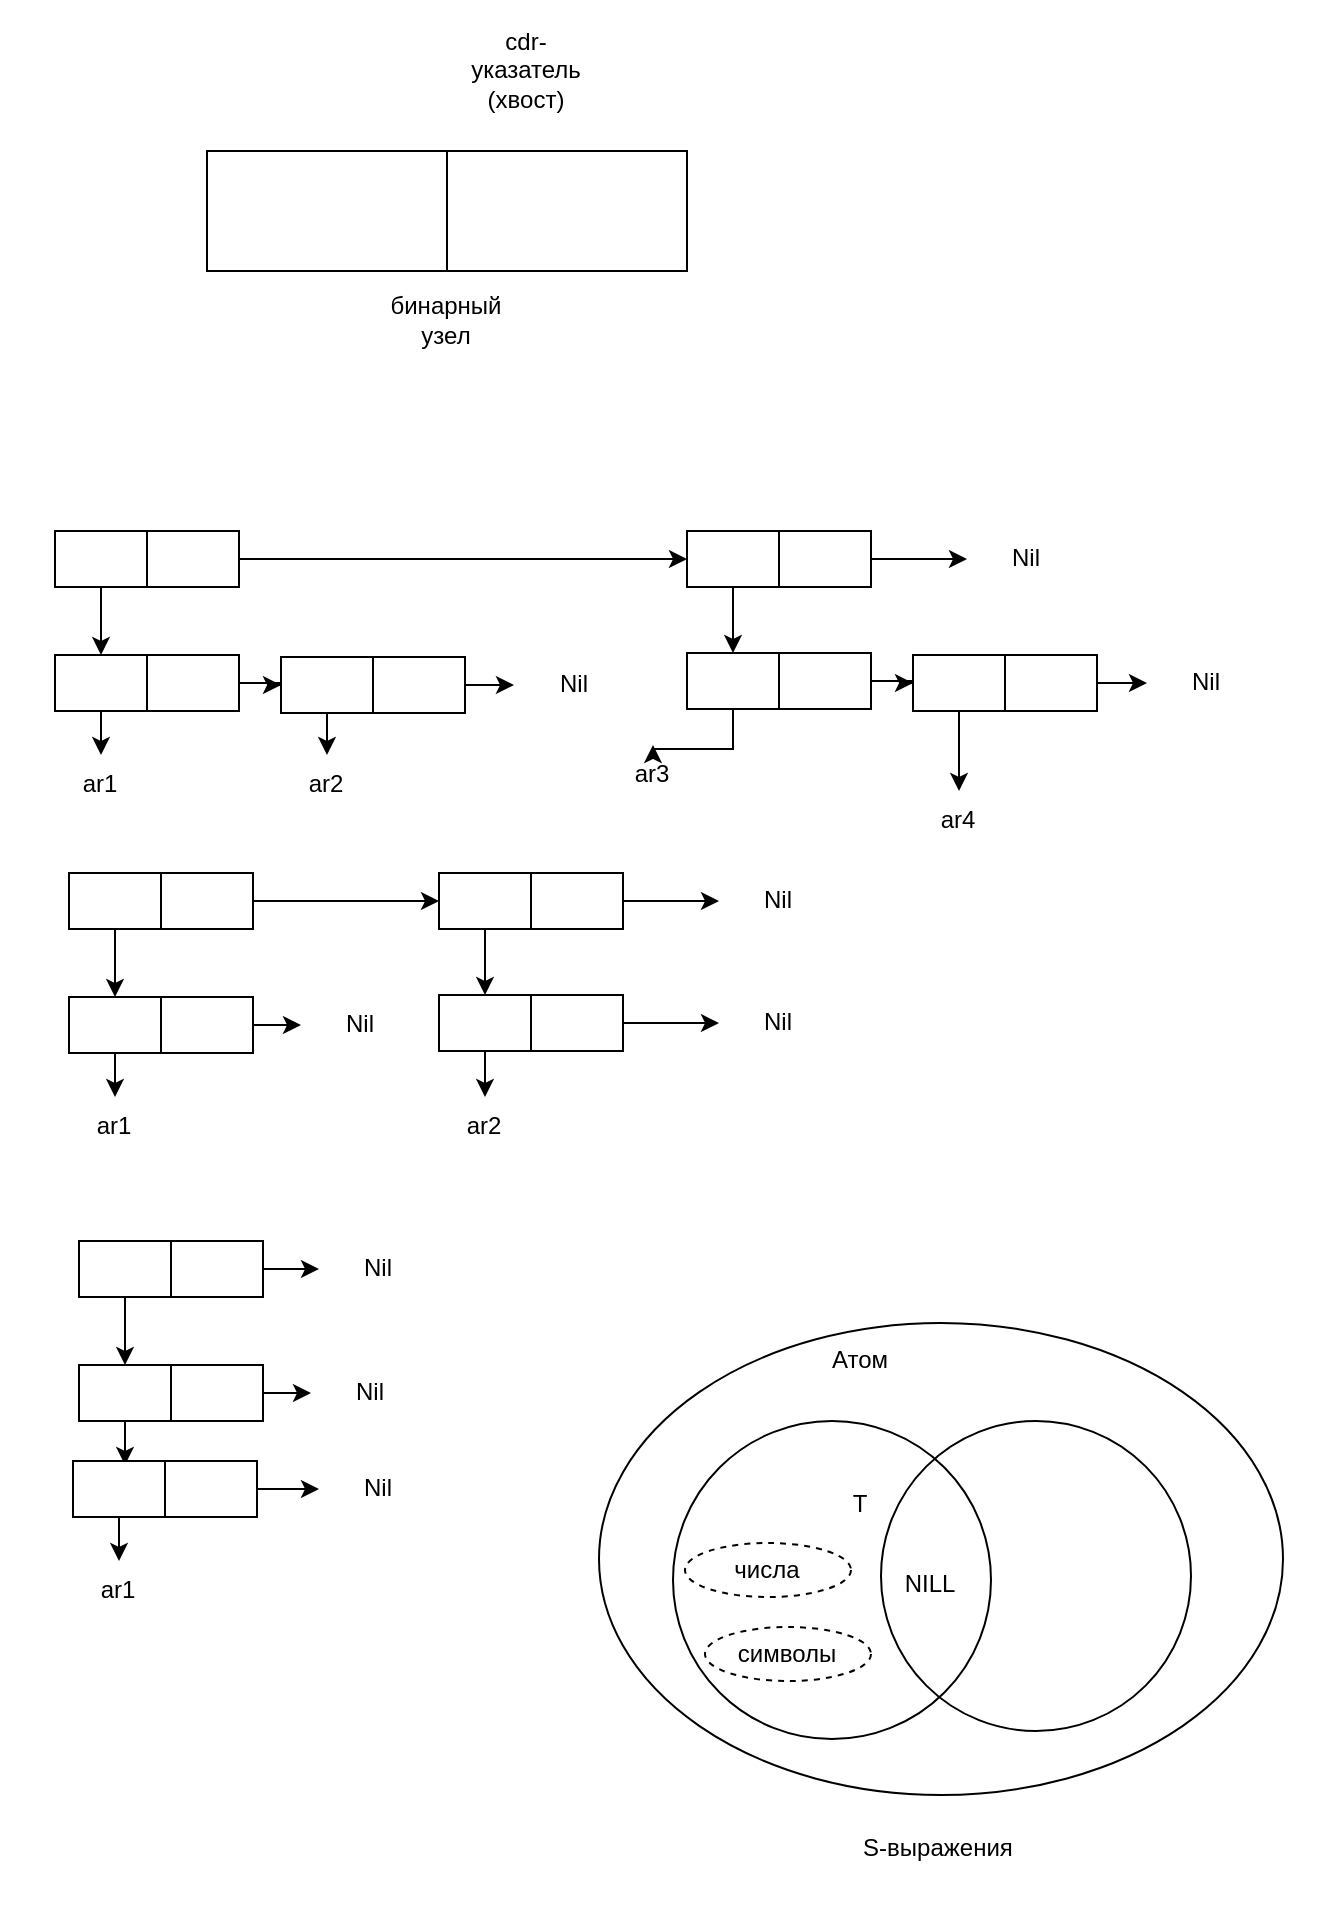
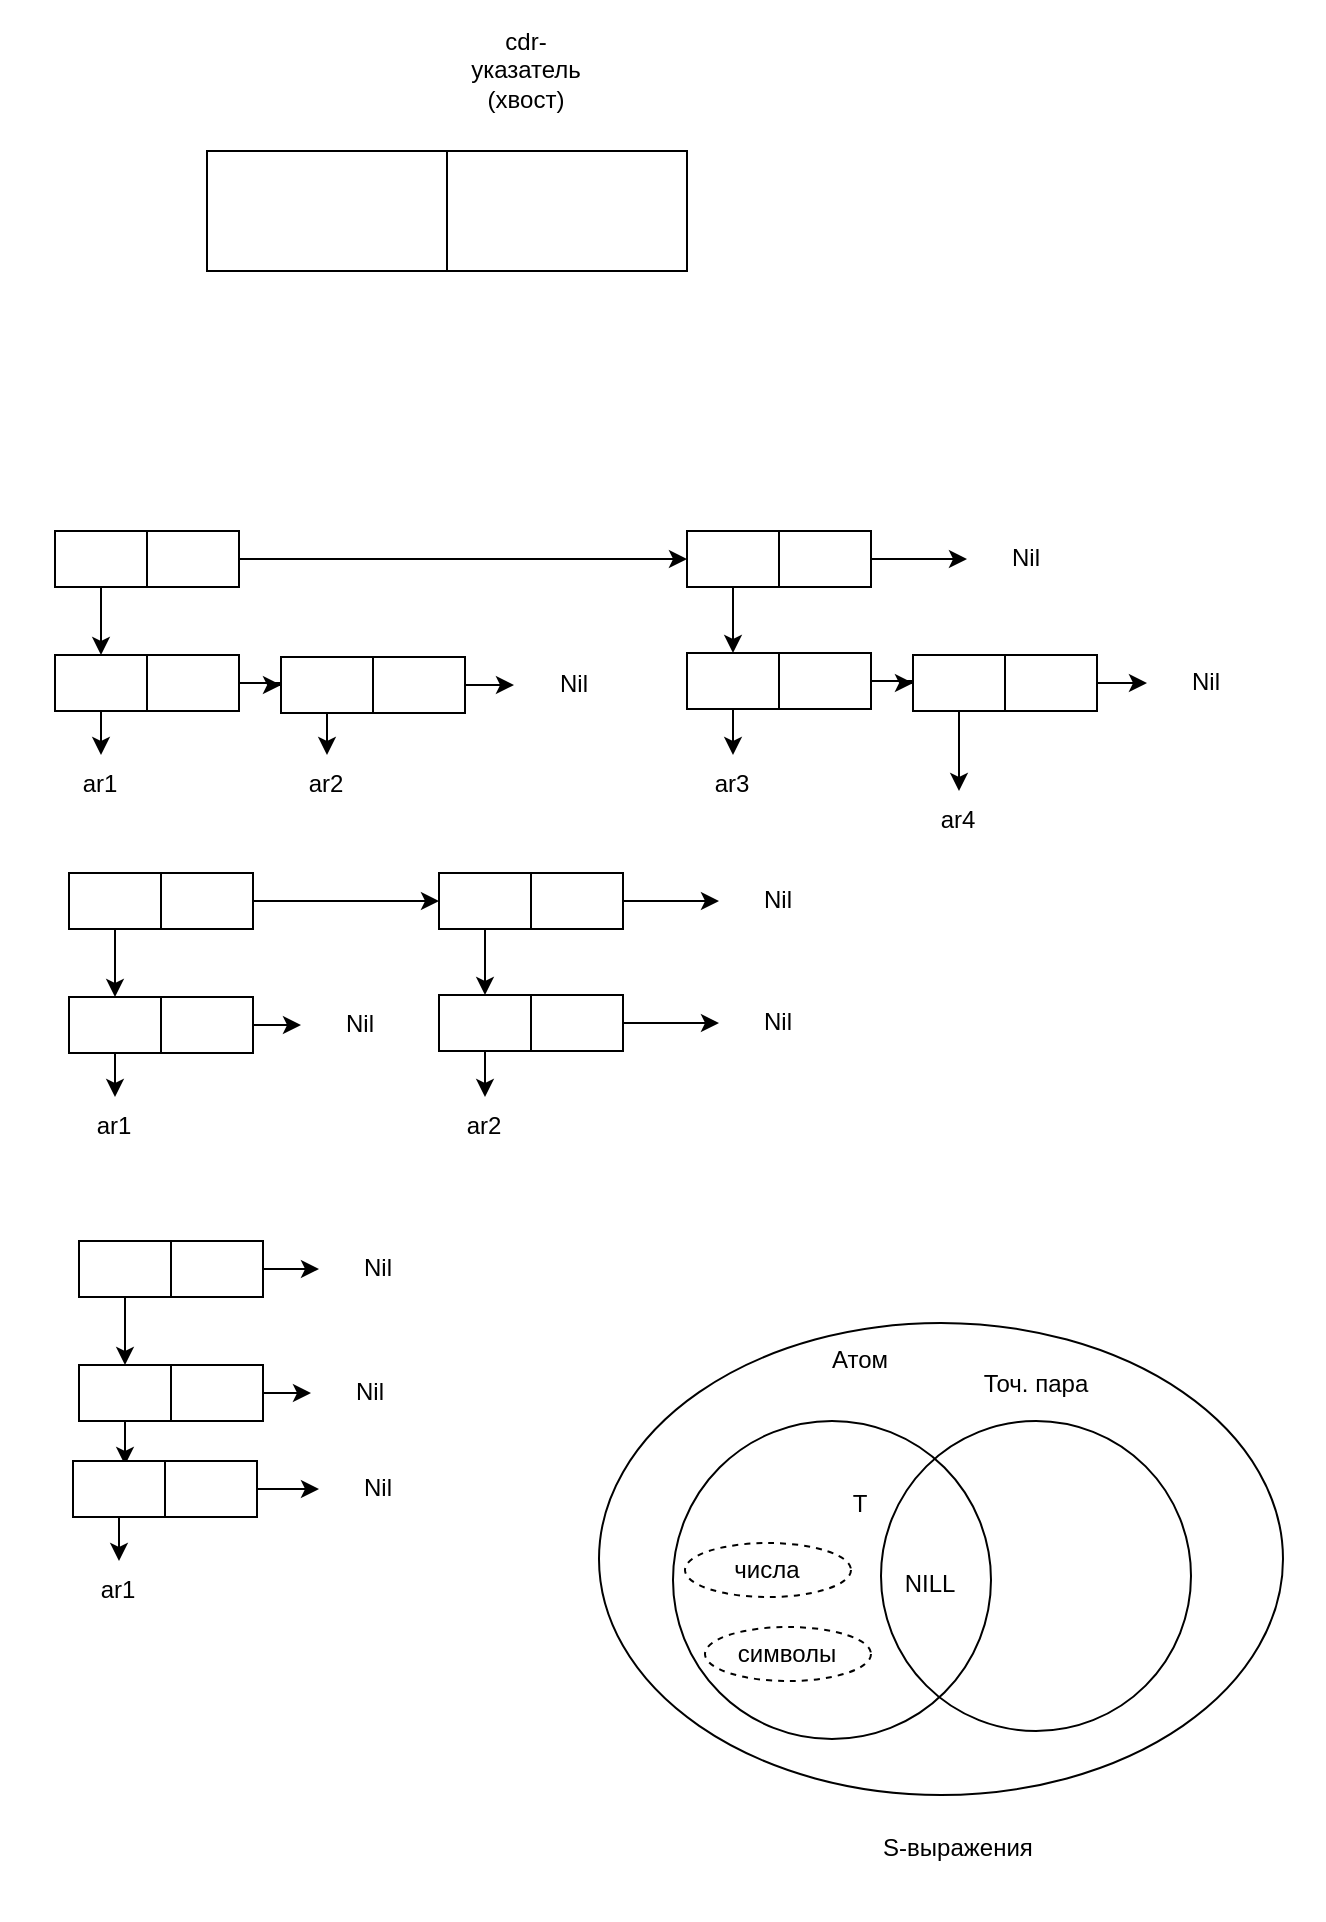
node "бинарный узел": removed
node "ar3": moved (653, 775) -> (733, 785)
node "Точ. пара": added
node "S-выражения": moved (939, 1849) -> (959, 1849)
